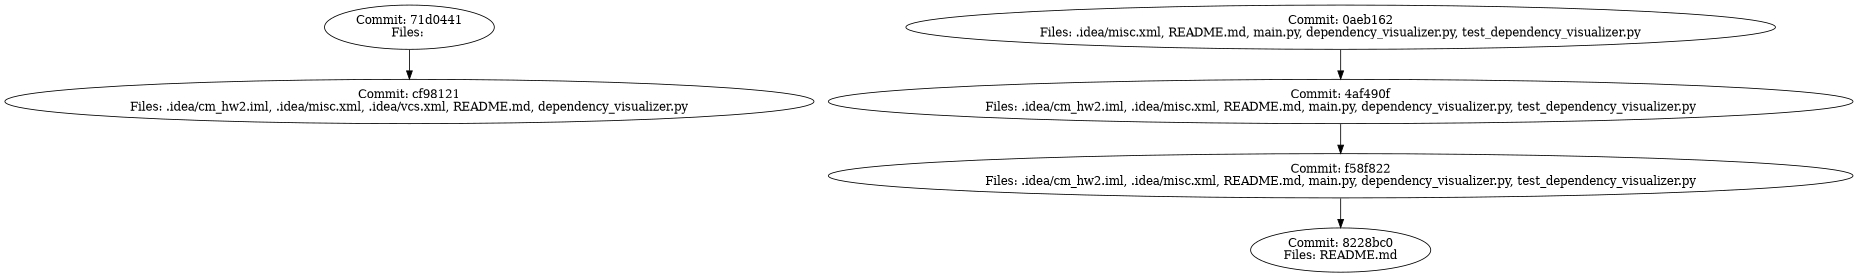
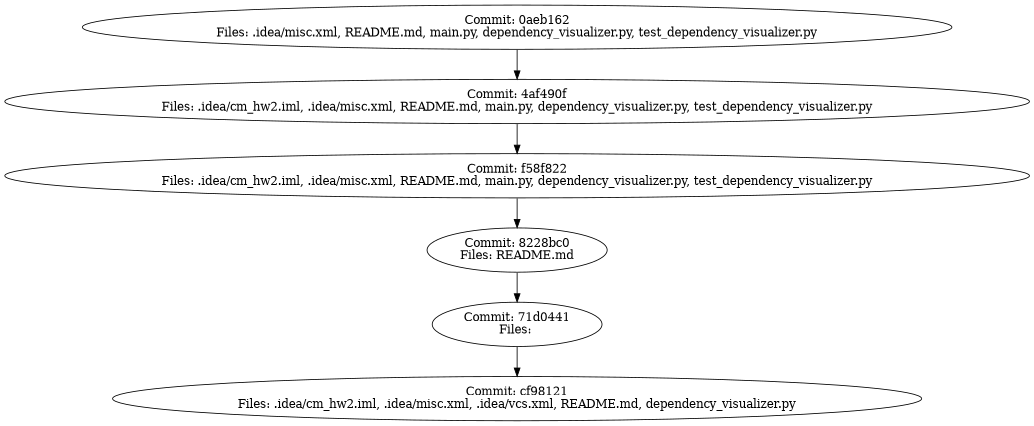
edge "Commit: 8228bc0 Files: README.md" -> "Commit: 71d0441 Files:": added
